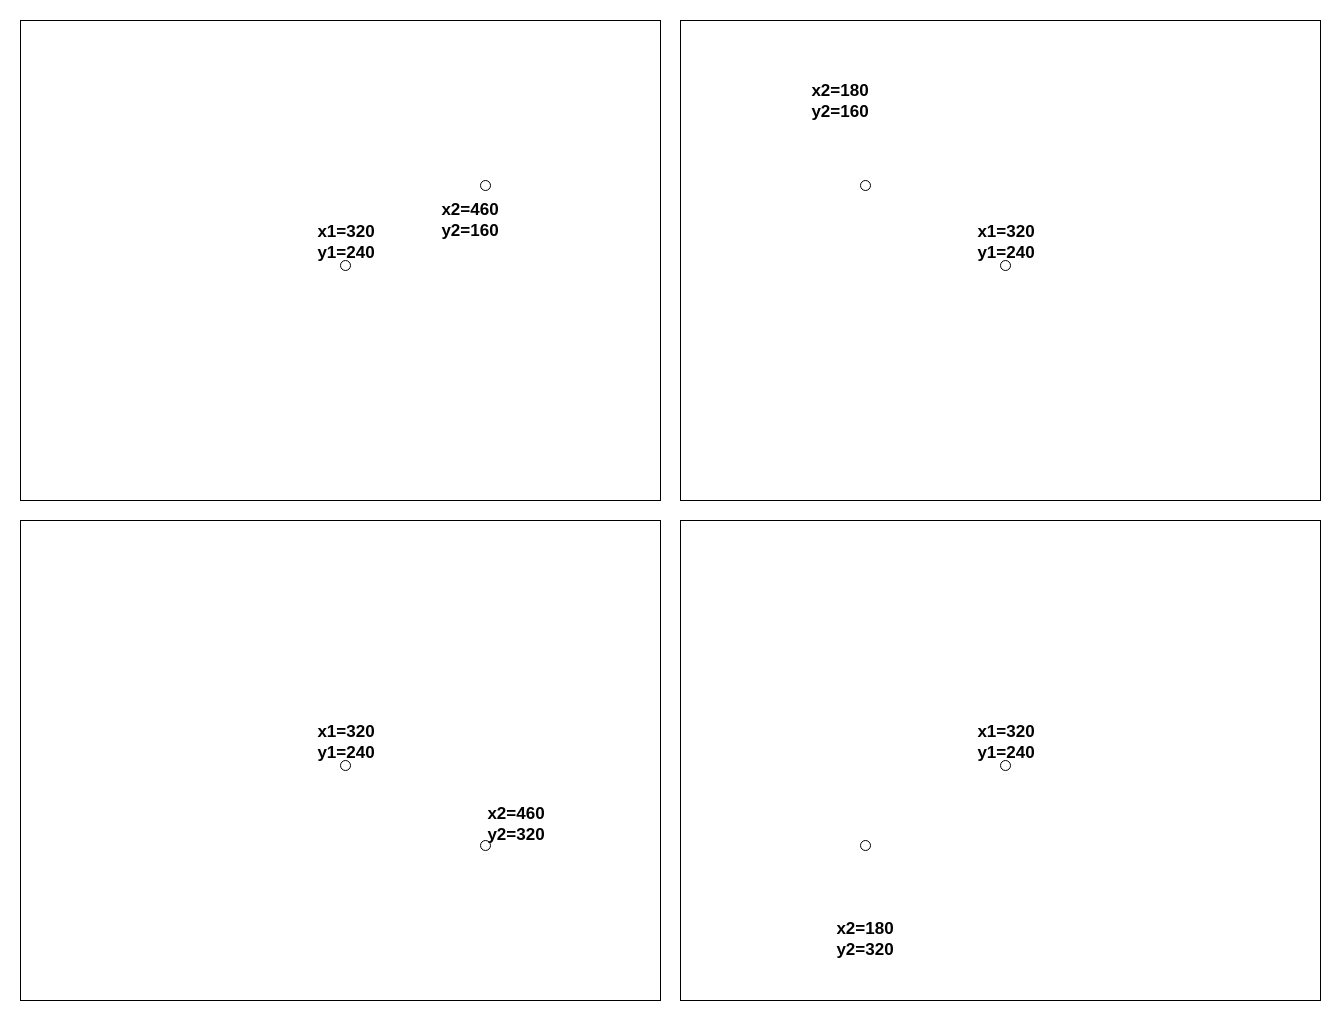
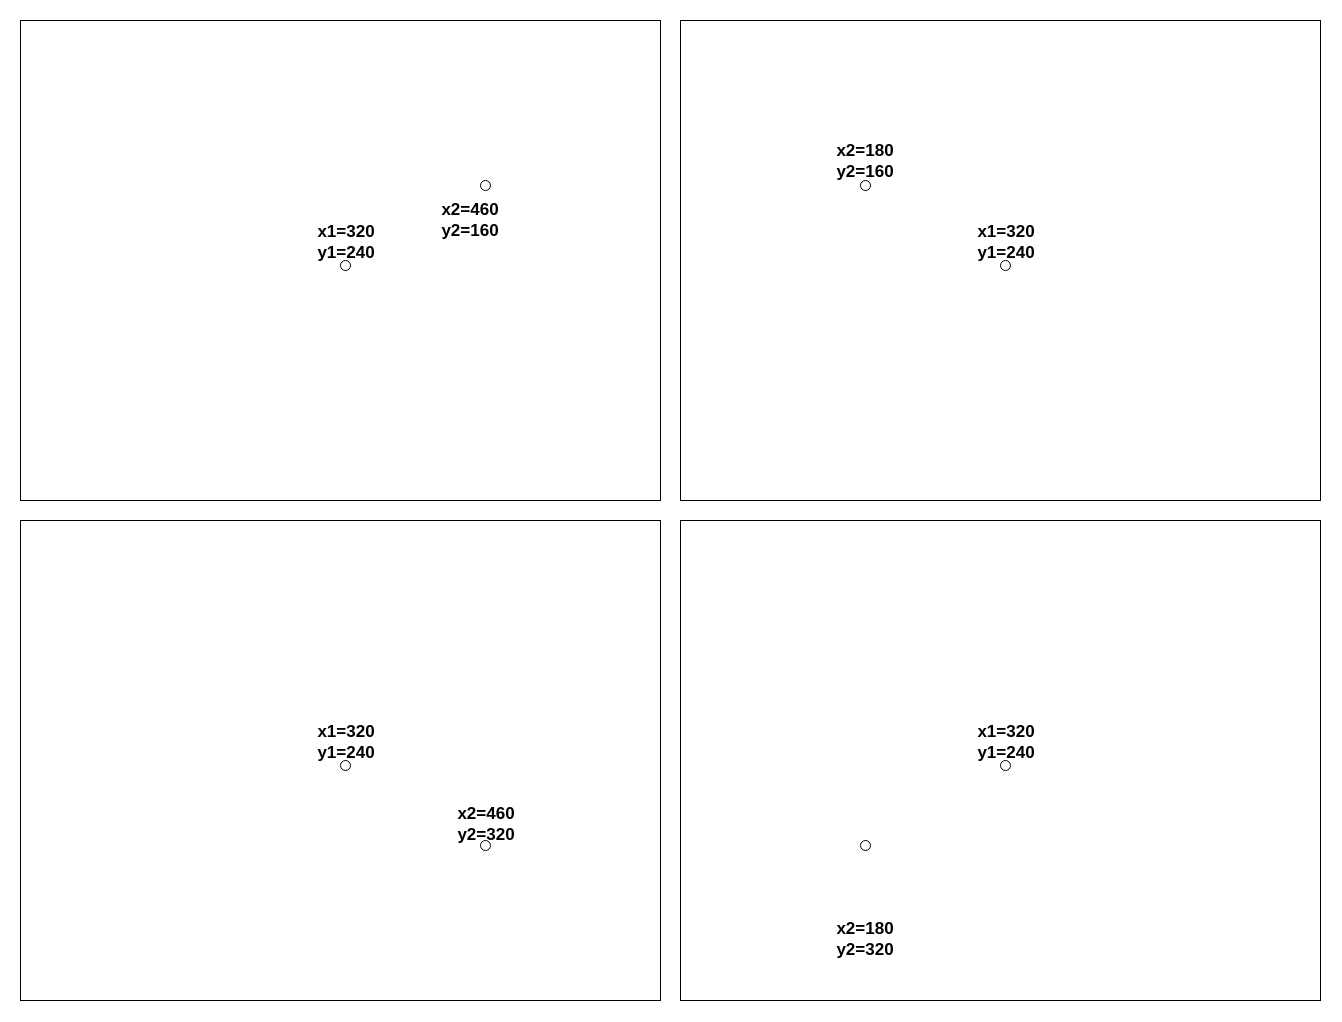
node "x2=180y2=160": moved (841, 102) -> (866, 162)
node "x2=460y2=320": moved (517, 825) -> (487, 825)
